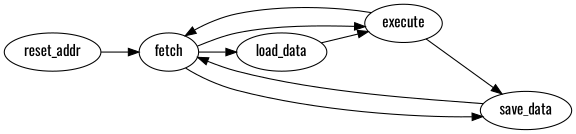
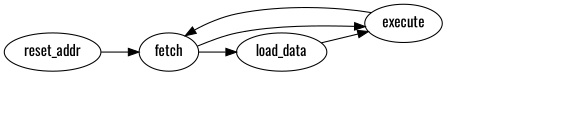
node "save_data": removed
